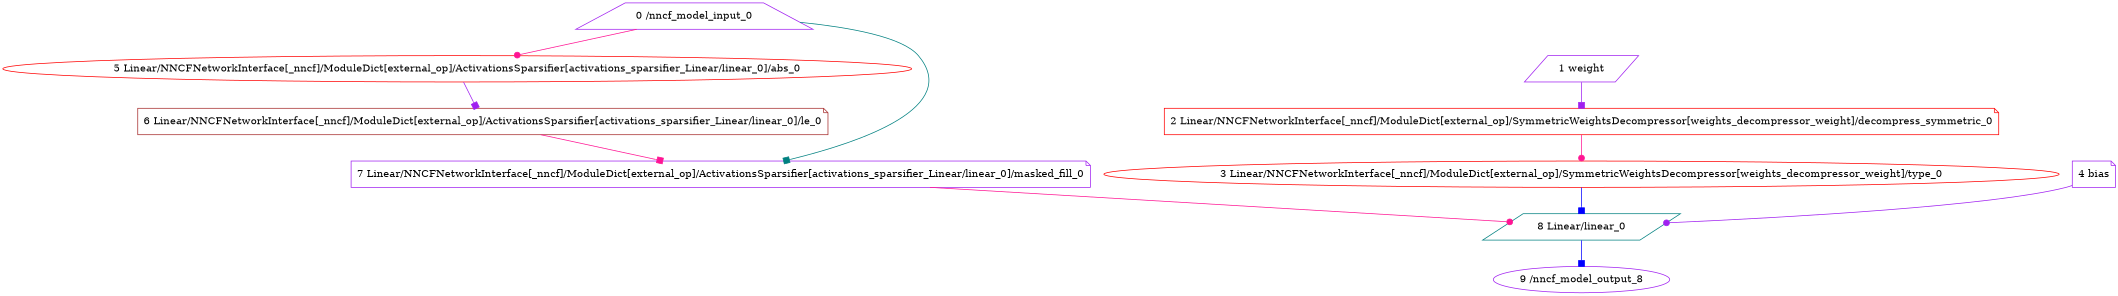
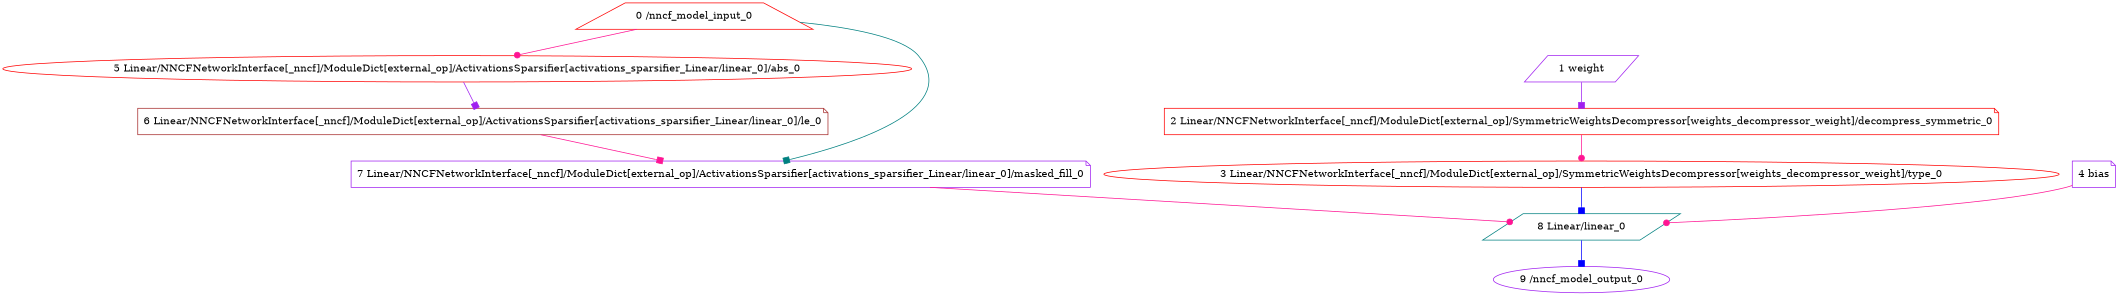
node "0 /nncf_model_input_0": color purple -> red
edge "4 bias" -> "8 Linear/linear_0": color purple -> deeppink
node "9 /nncf_model_output_8": label "9 /nncf_model_output_8" -> "9 /nncf_model_output_0"
